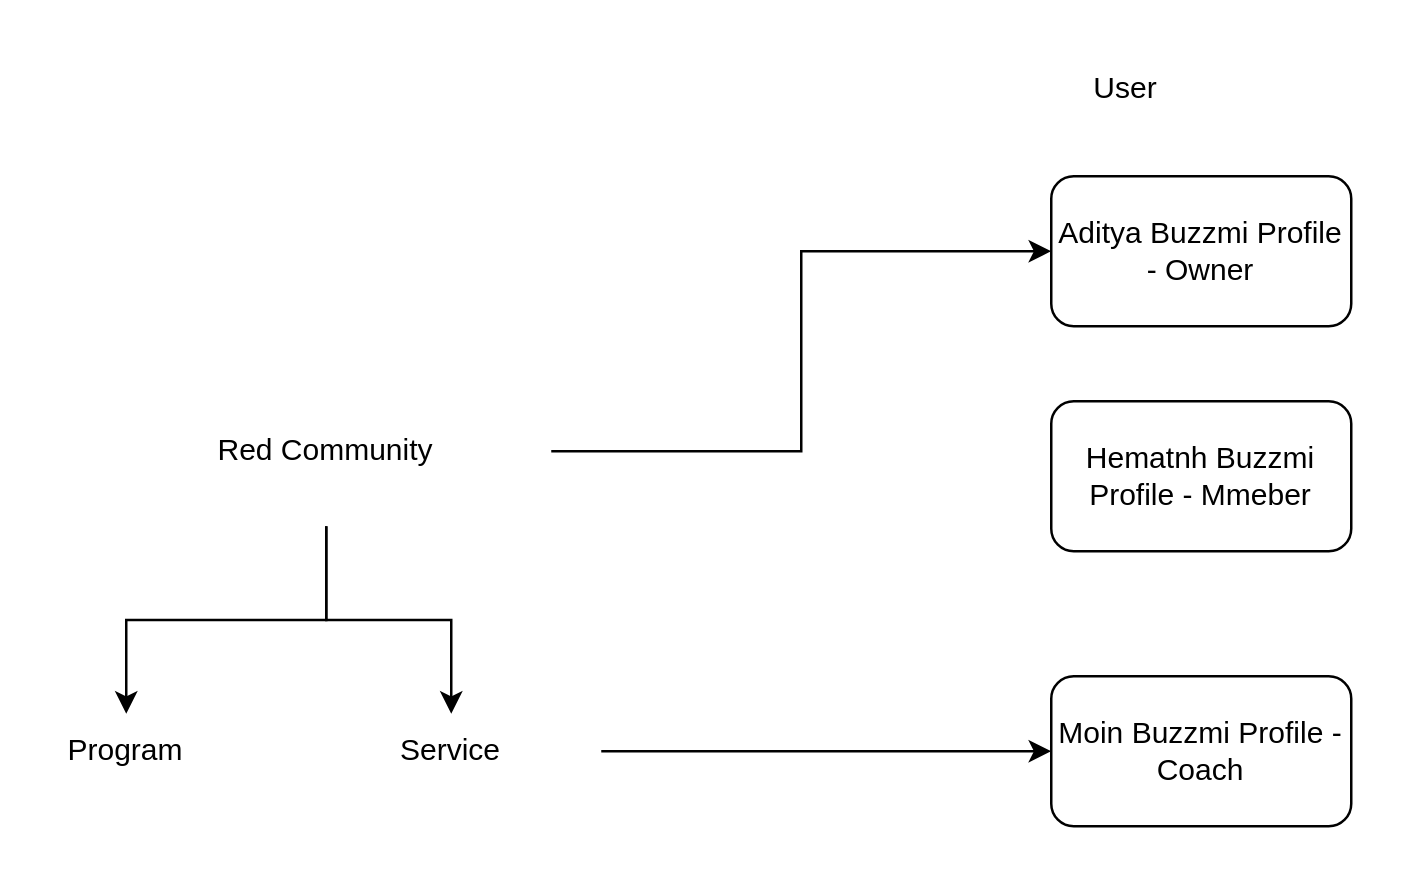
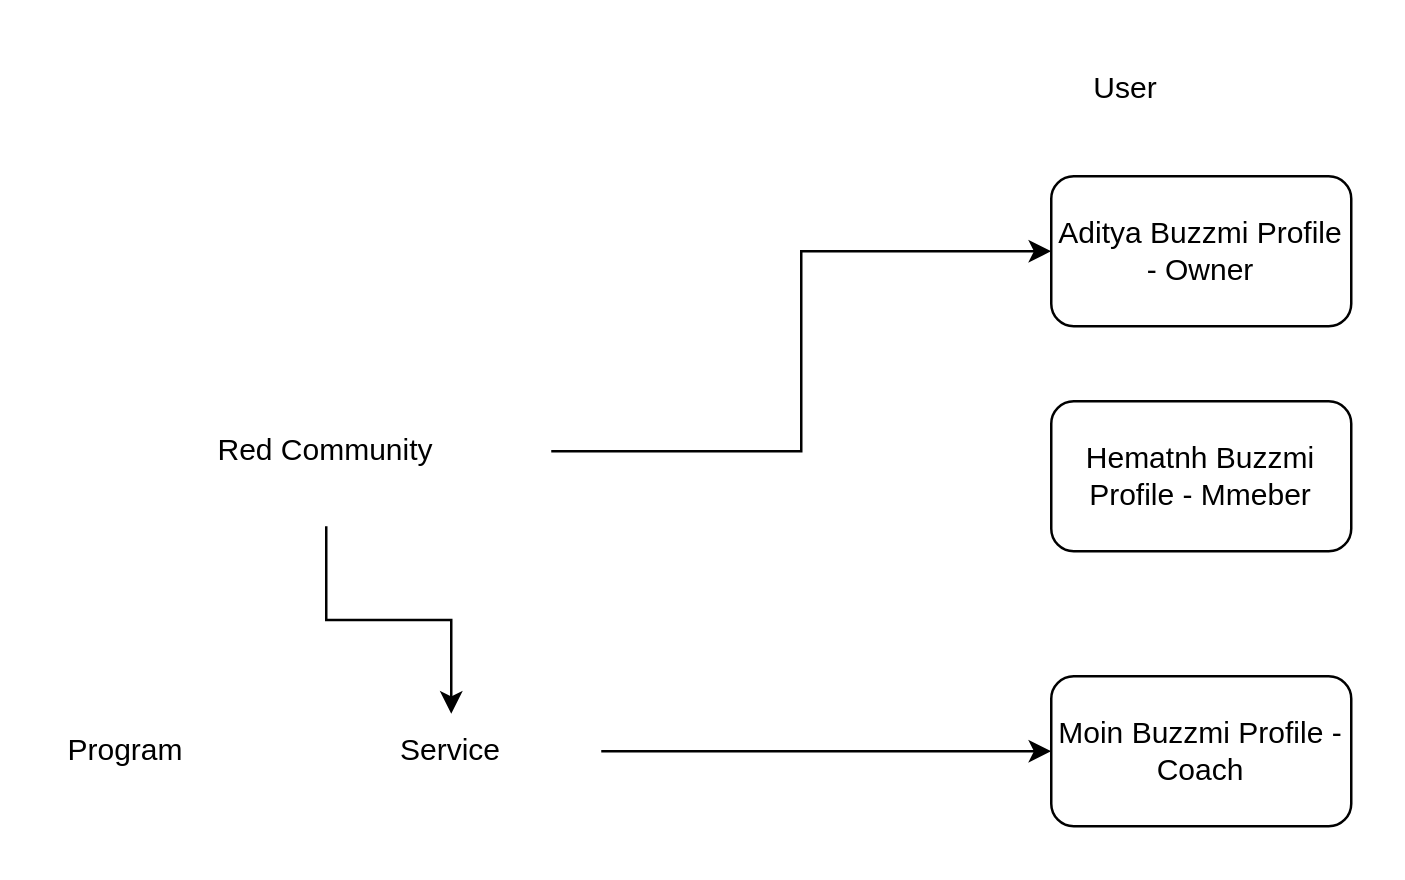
edge "Red Community" -> "Program": removed
